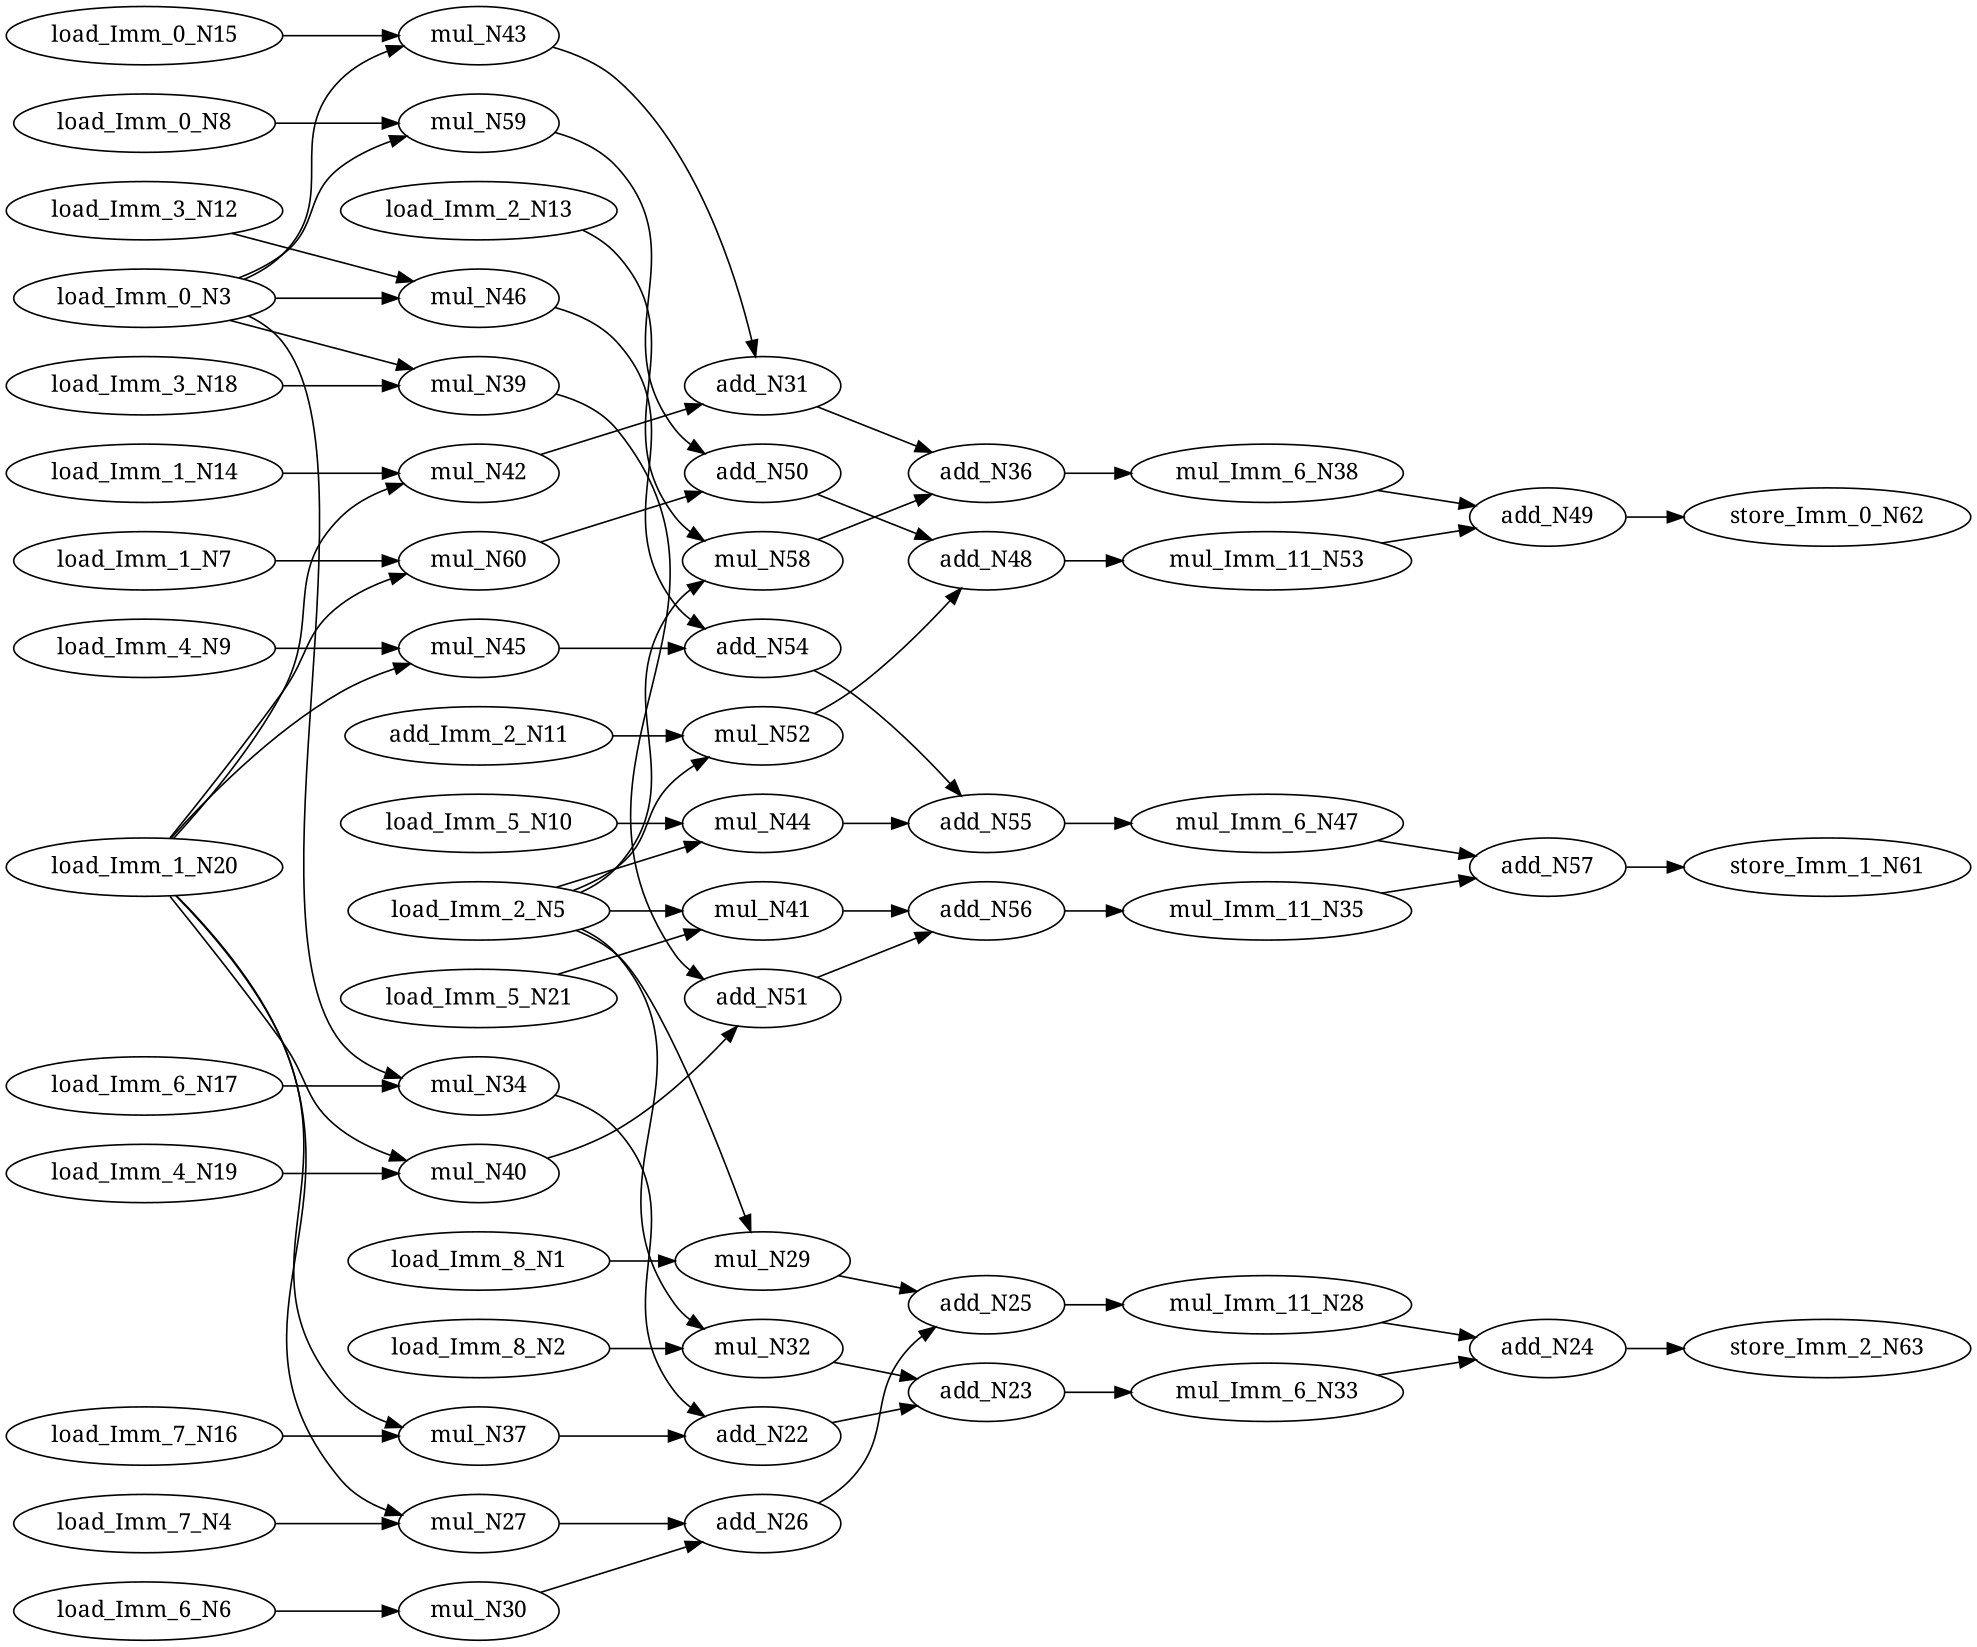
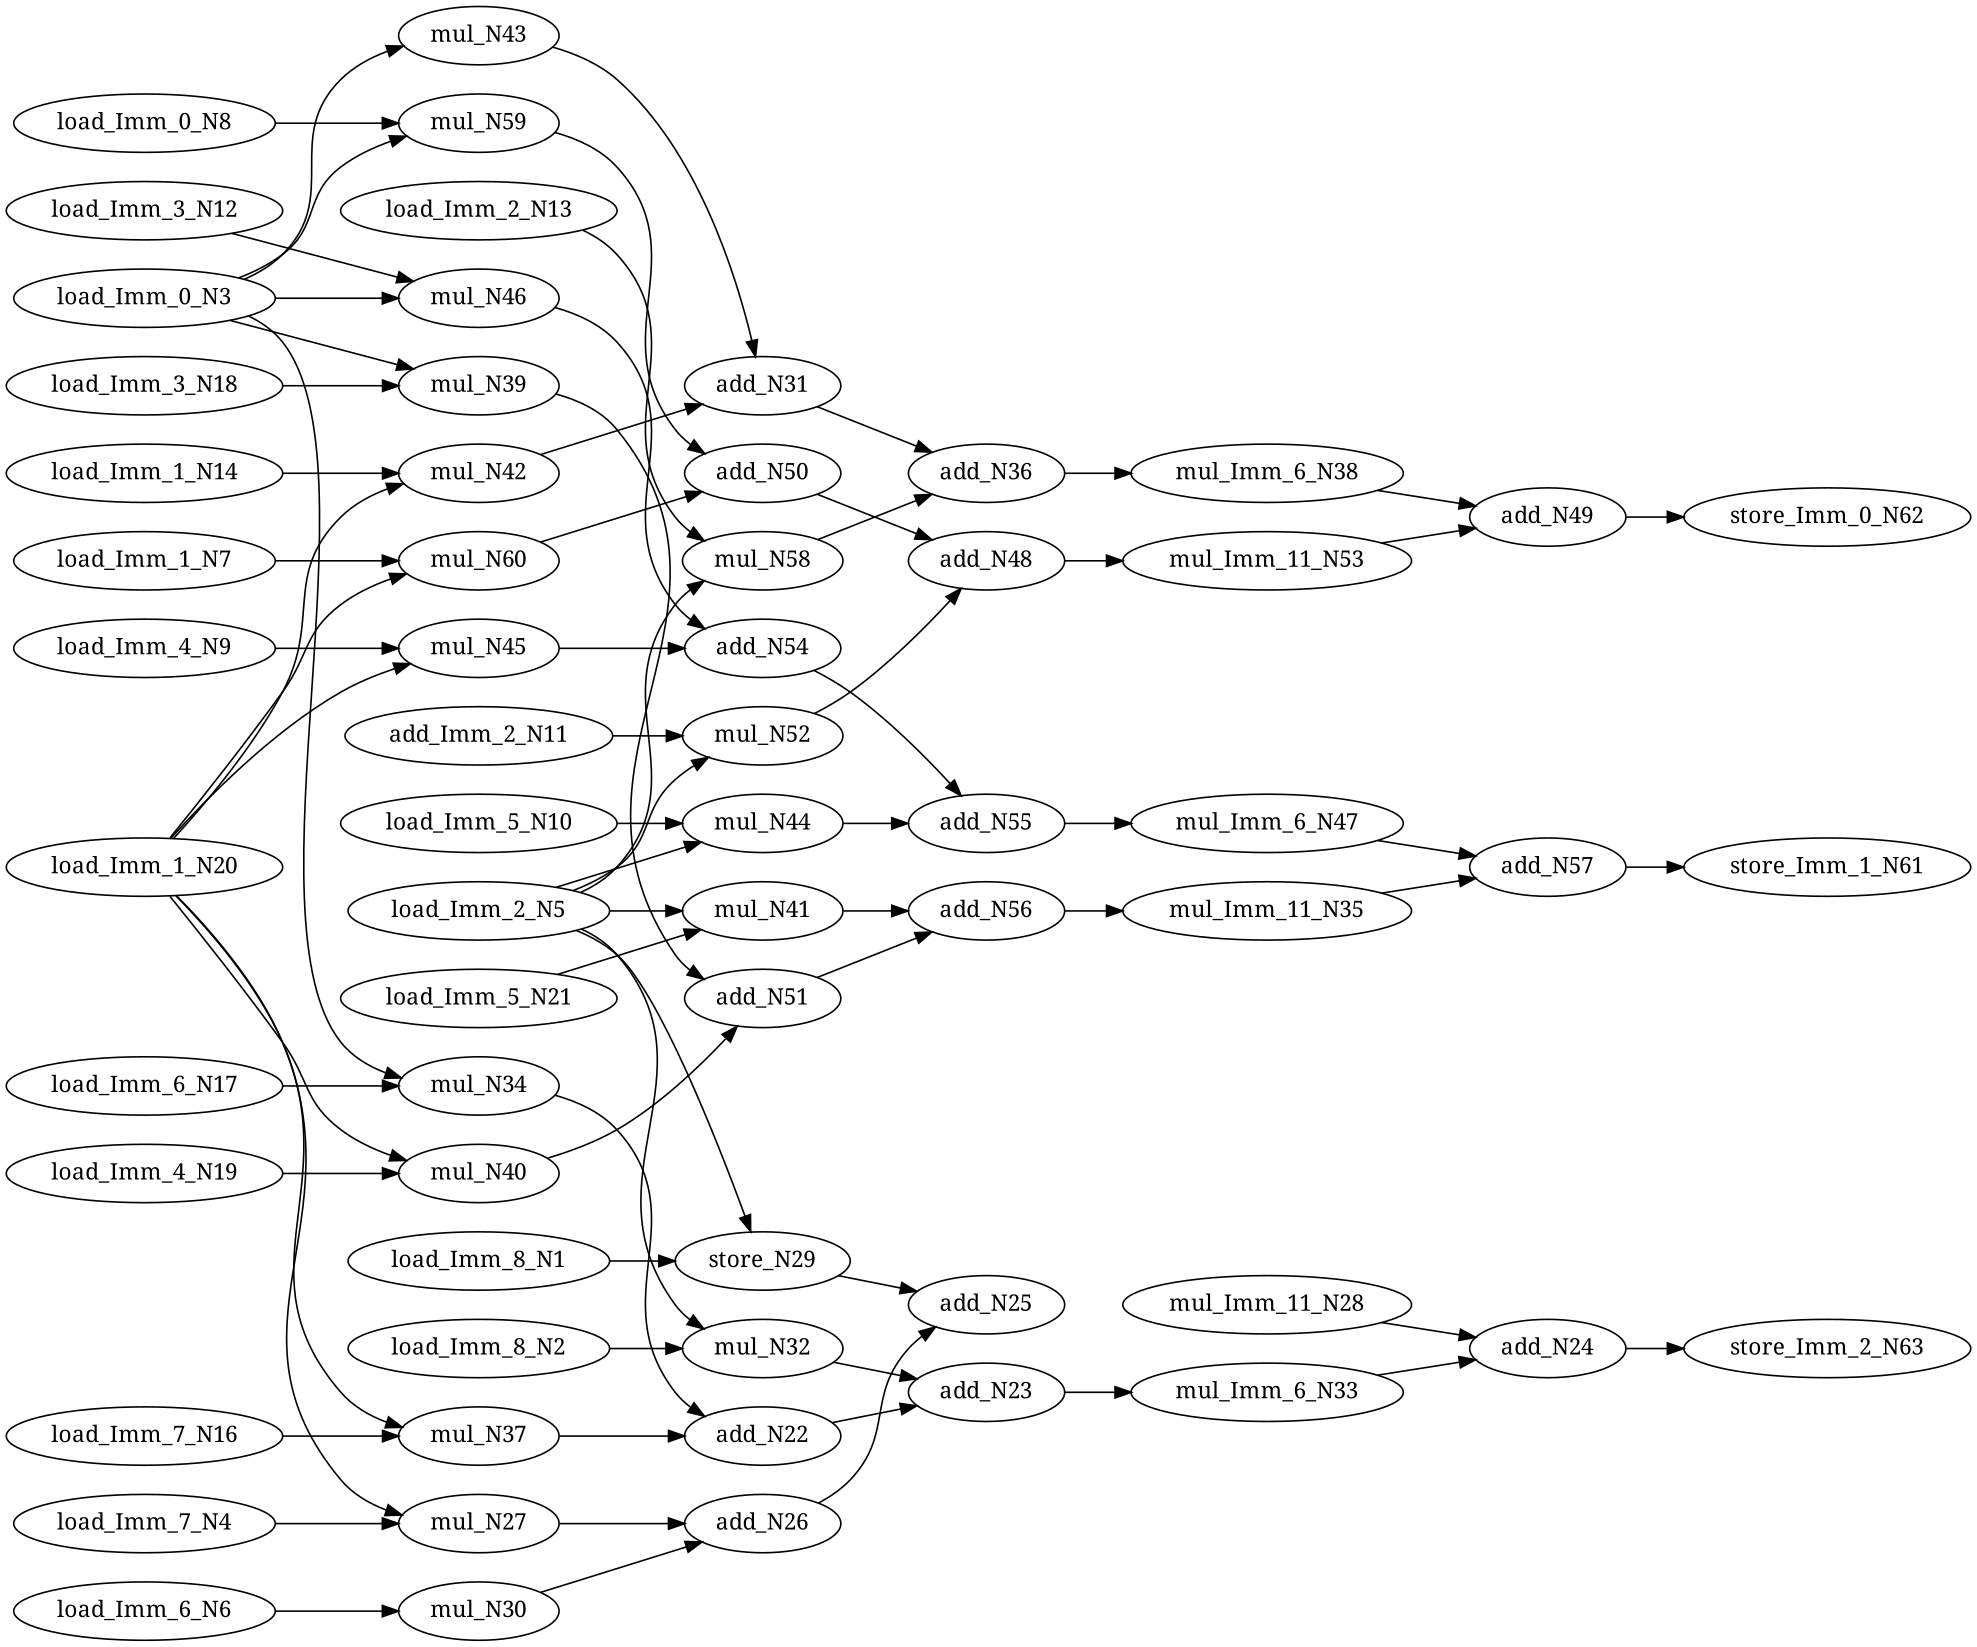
node "load_Imm_0_N15": removed
node "mul_N29": label "mul_N29" -> "store_N29"
edge "add_N25" -> "mul_Imm_11_N28": removed
